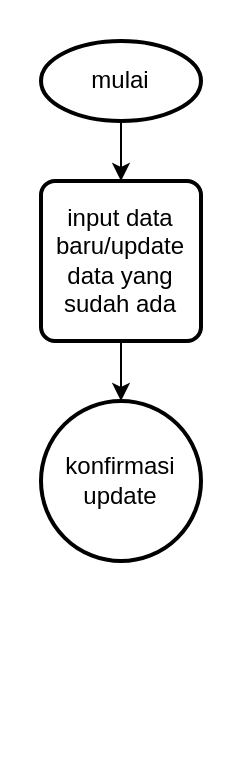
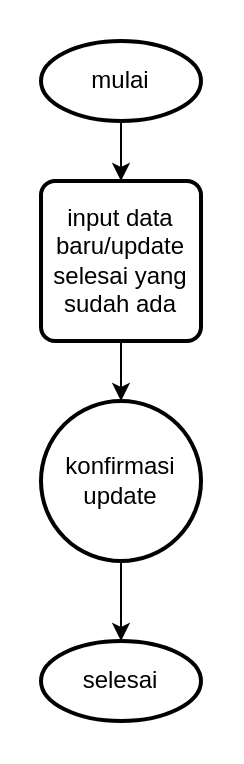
node "input data baru/update data yang sudah ada": label "input data baru/update data yang sudah ada" -> "input data baru/update selesai yang sudah ada"
edge "konfirmasi update" -> "selesai": added
node "selesai": added
